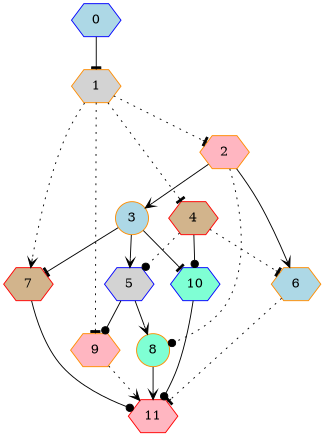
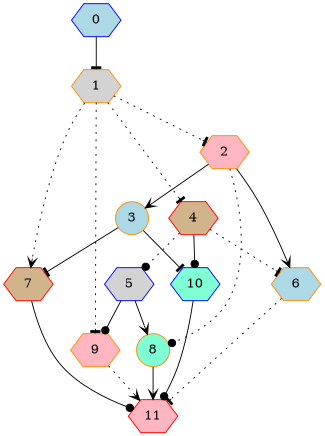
edge "3" -> "5": removed
